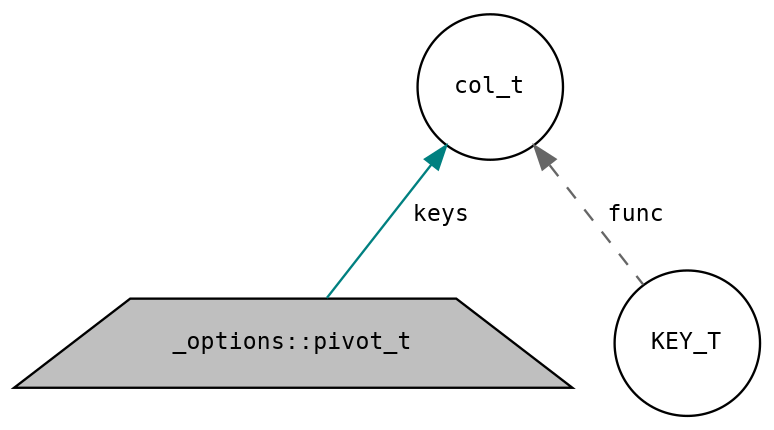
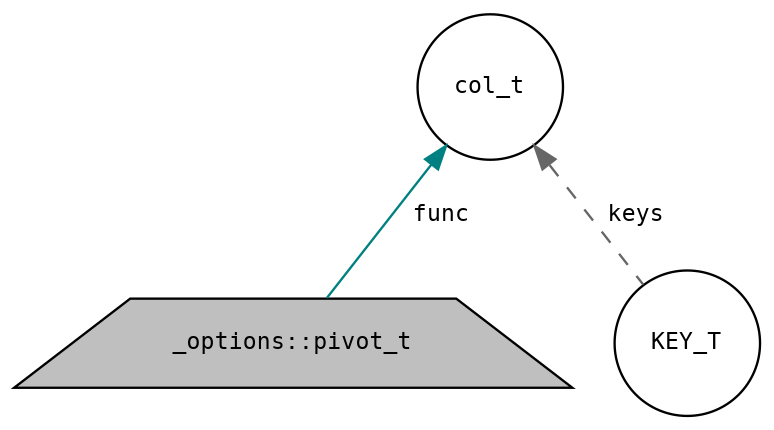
edge "_options::pivot_t" -> "col_t": label " keys" -> " func"
edge "KEY_T" -> "col_t": label " func" -> " keys"
